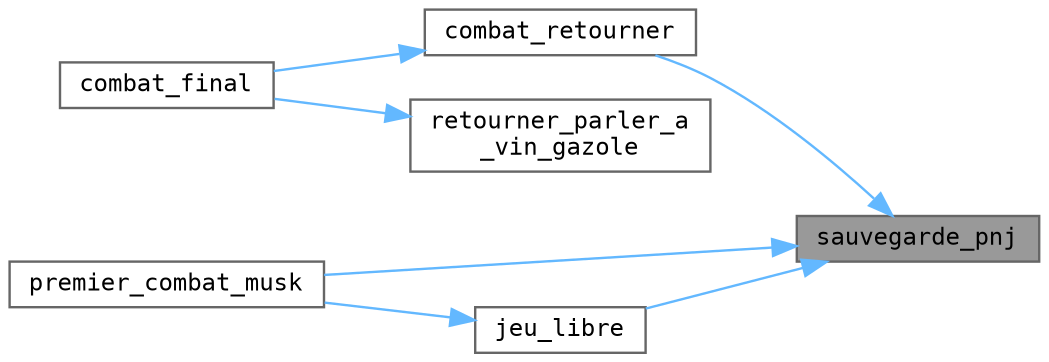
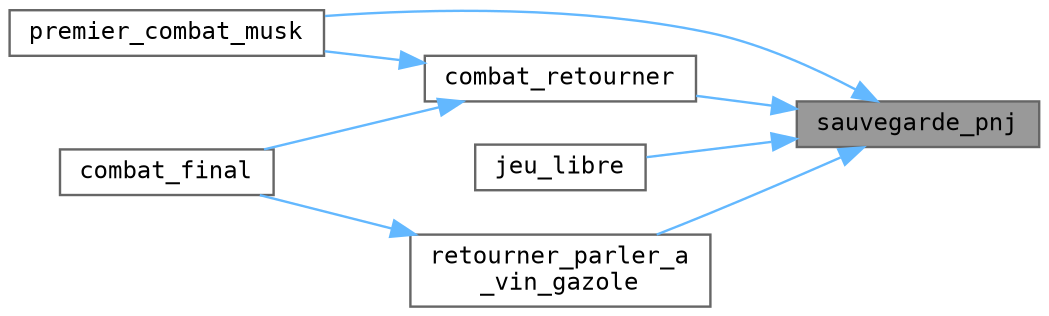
edge "retourner_parler_a _vin_gazole" -> "sauvegarde_pnj": added
edge "premier_combat_musk" -> "jeu_libre": now "premier_combat_musk" -> "combat_retourner"
